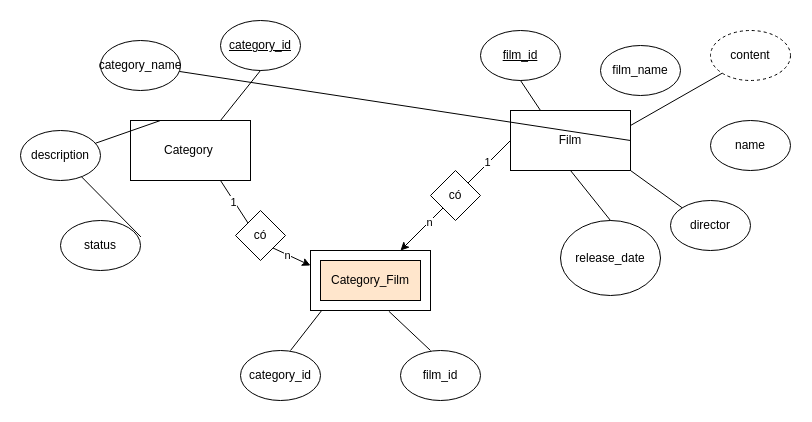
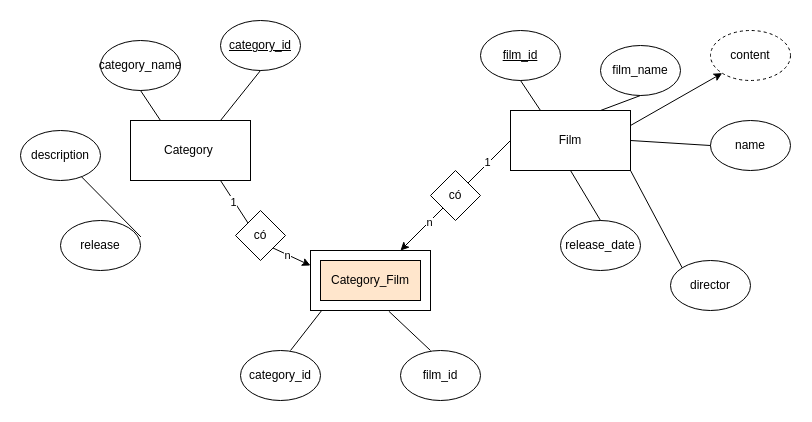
edge "content" -- "Film": arrowhead none -> classic
edge "film_name" -- "Film": added
edge "category_name" -- "Film": now "name" -- "Film"
edge "Category" -- "description": now "Category" -- "category_name"
node "director": moved (711, 226) -> (711, 286)
node "status": label "status" -> "release"
node "release_date": size 100x75 -> 80x50
